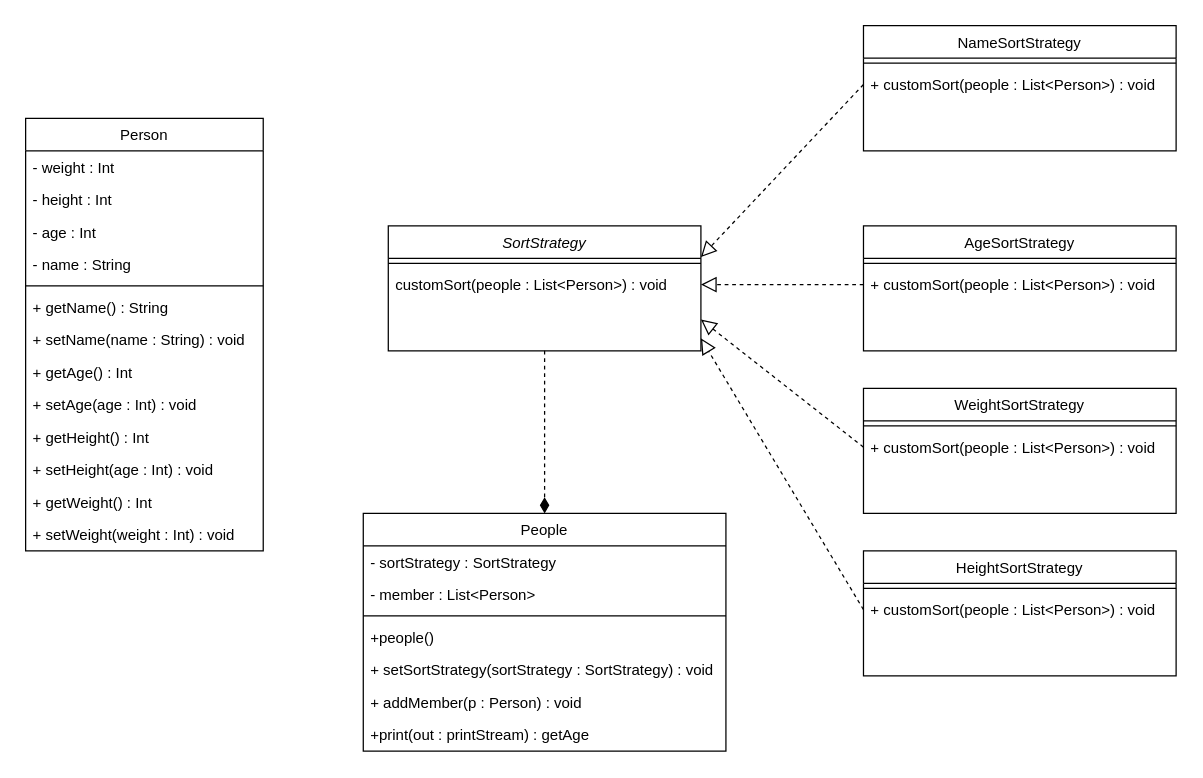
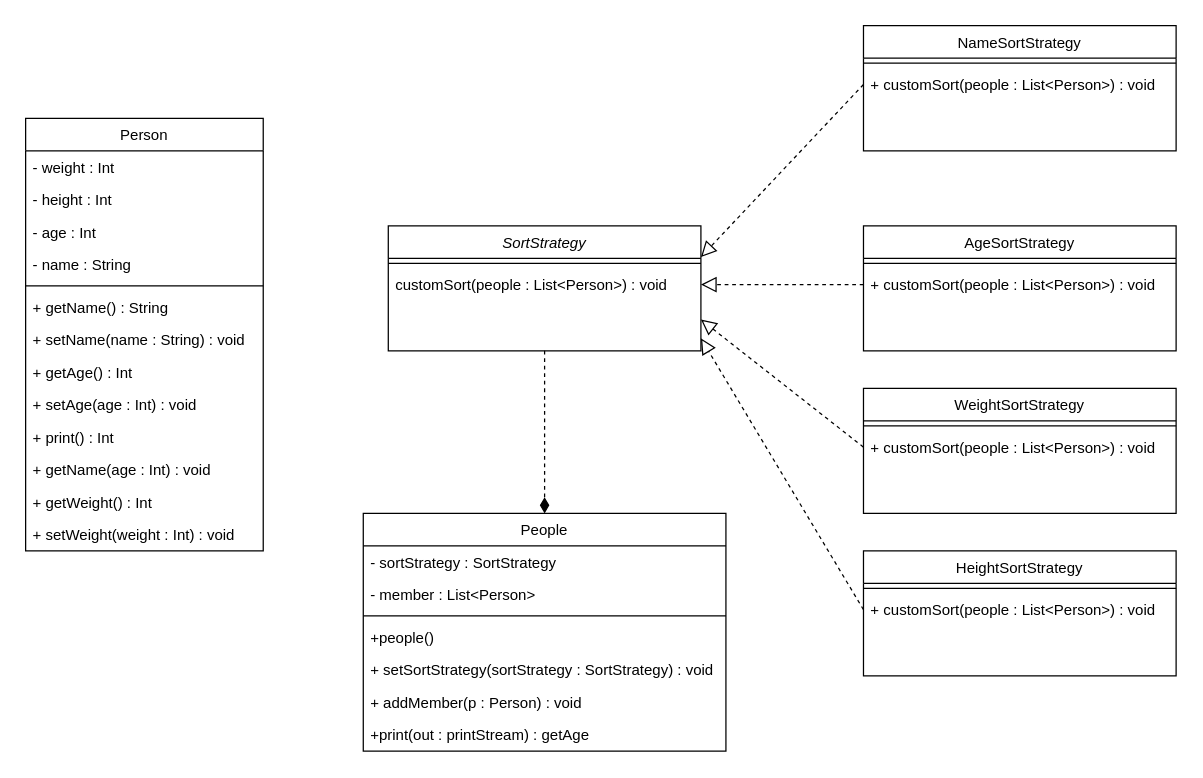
node "+ getHeight() : Int": label "+ getHeight() : Int" -> "+ print() : Int"
node "+ setHeight(age : Int) : void": label "+ setHeight(age : Int) : void" -> "+ getName(age : Int) : void"
